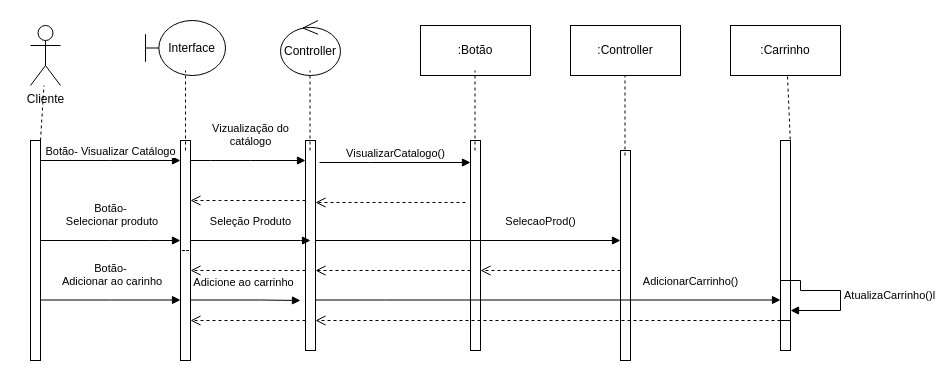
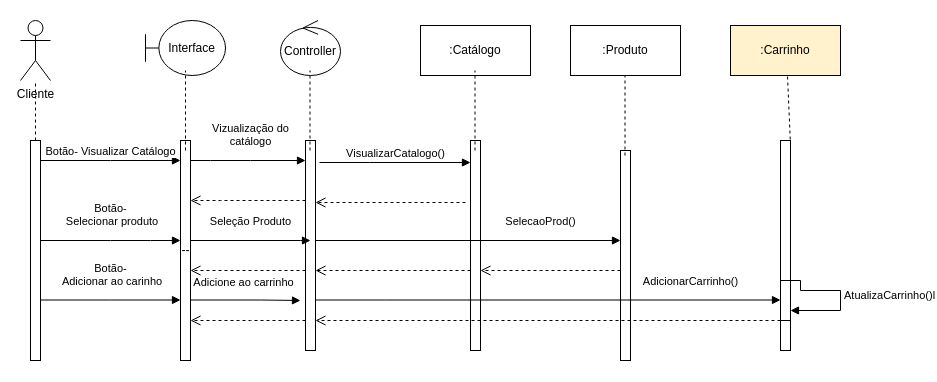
node ":Botão": label ":Botão" -> ":Catálogo"
node ":Controller": label ":Controller" -> ":Produto"
node ":Carrinho": fillcolor #ffffff -> #fff2cc
node "Cliente": moved (46, 56) -> (36, 51)
